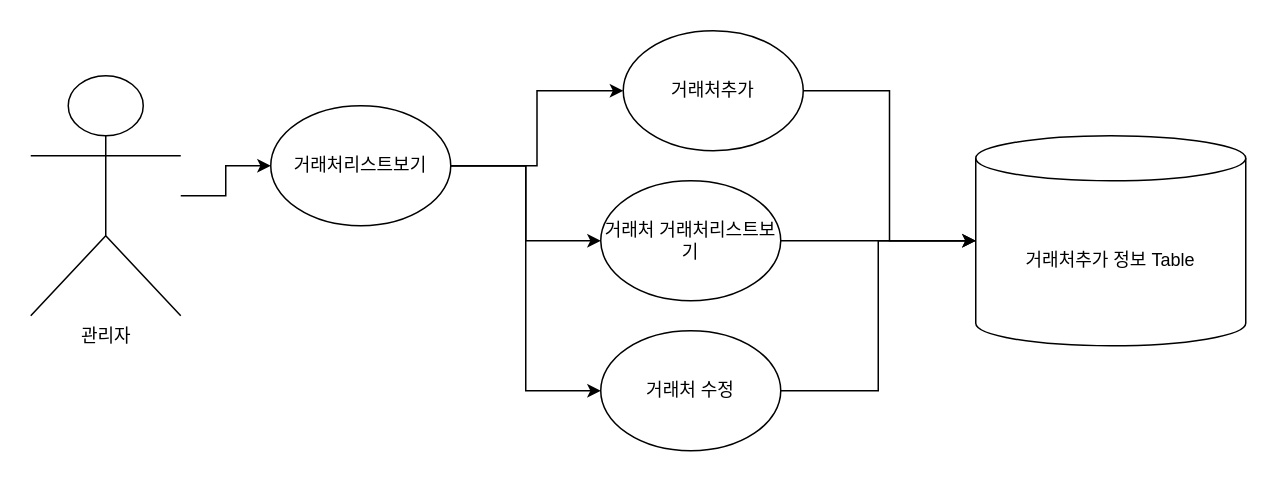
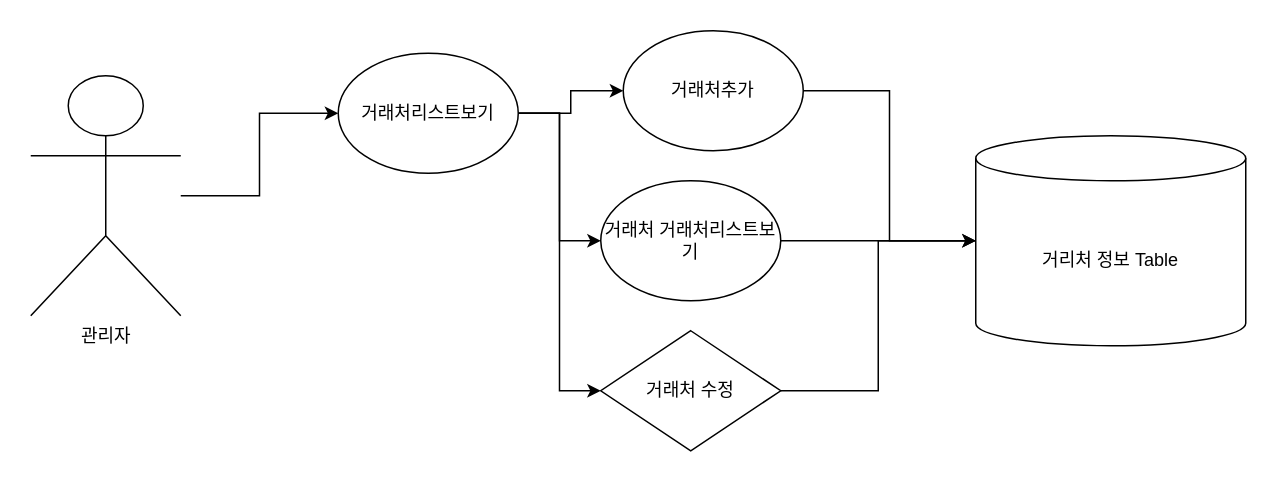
node "거래처리스트보기": moved (361, 166) -> (428, 113)
node "거래처추가 정보 Table": label "거래처추가 정보 Table" -> "거리처 정보 Table"
node "거래처 수정": shape ellipse -> diamond
